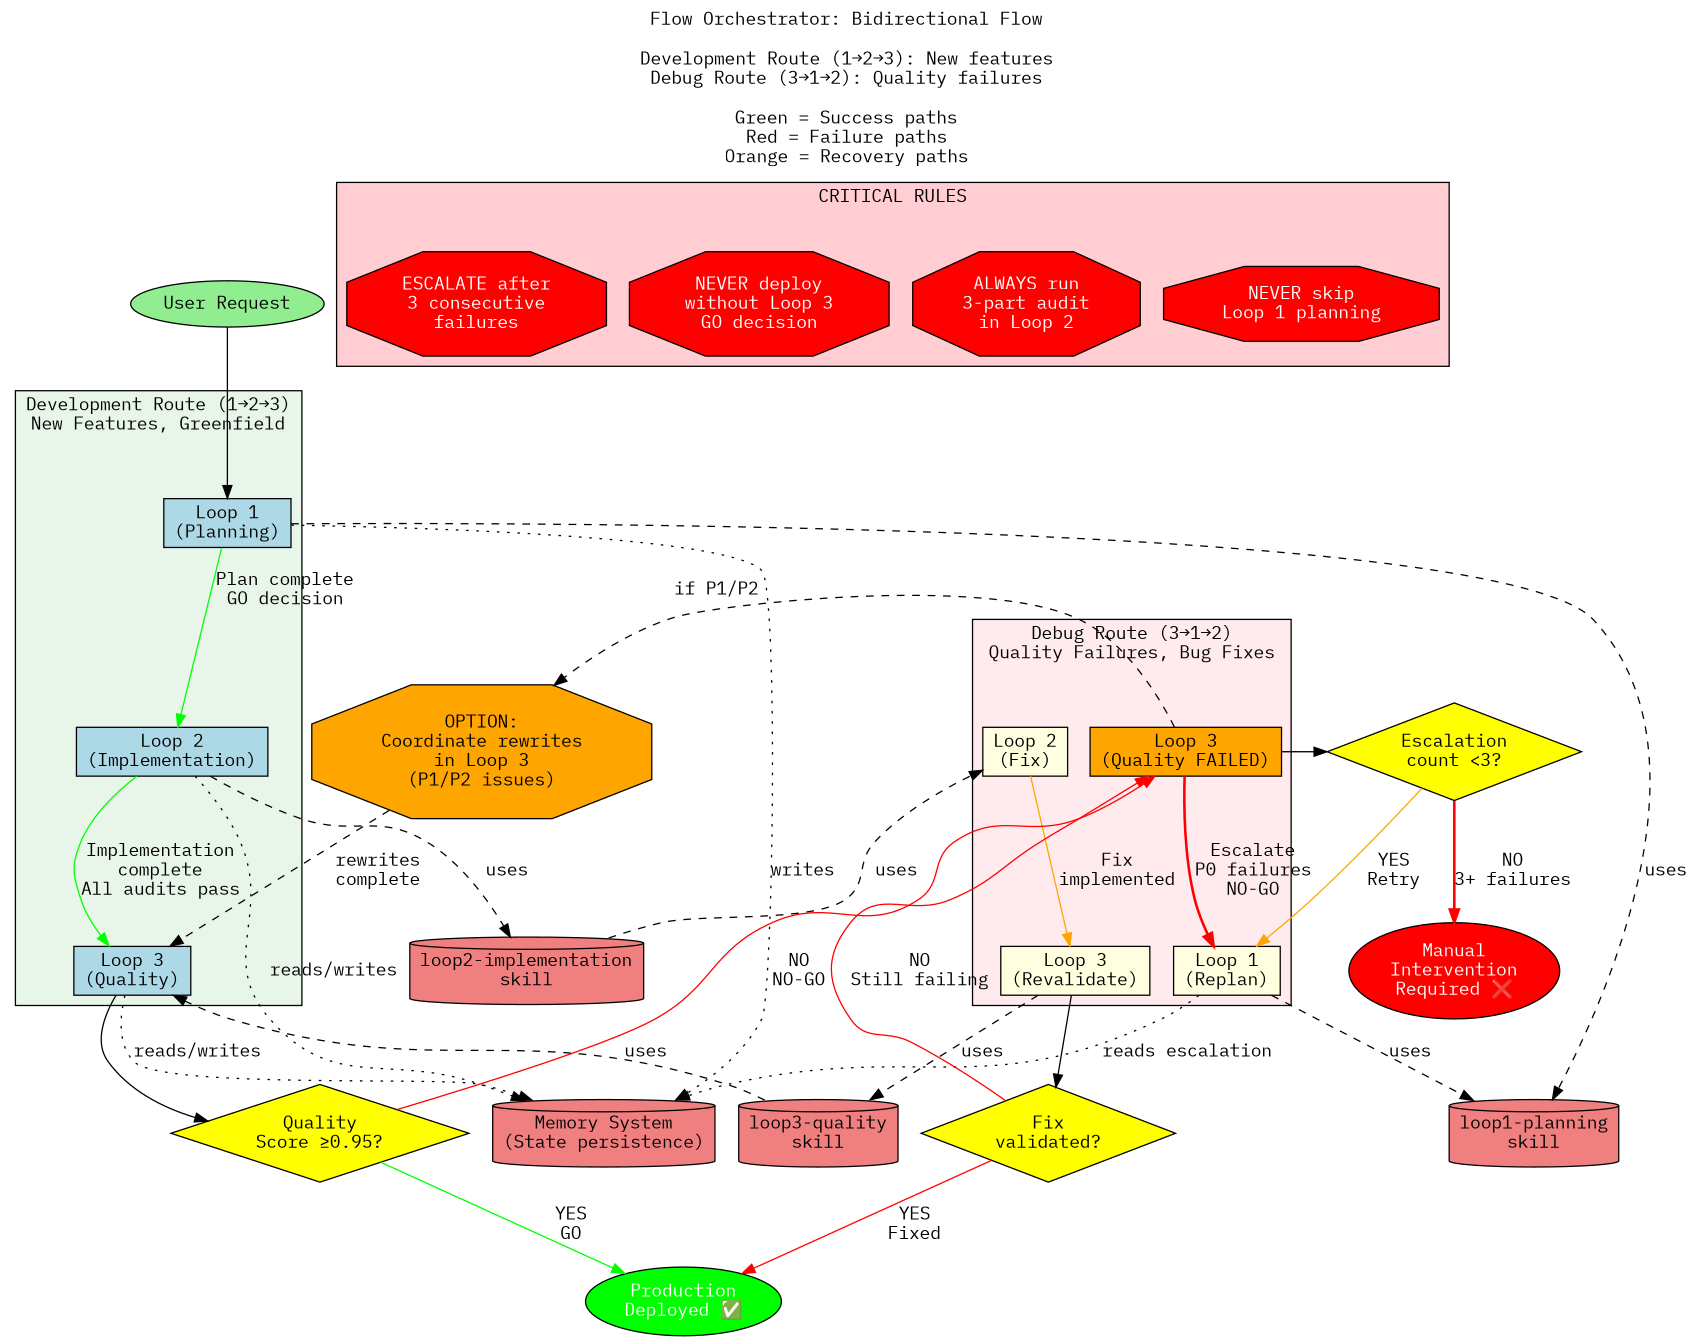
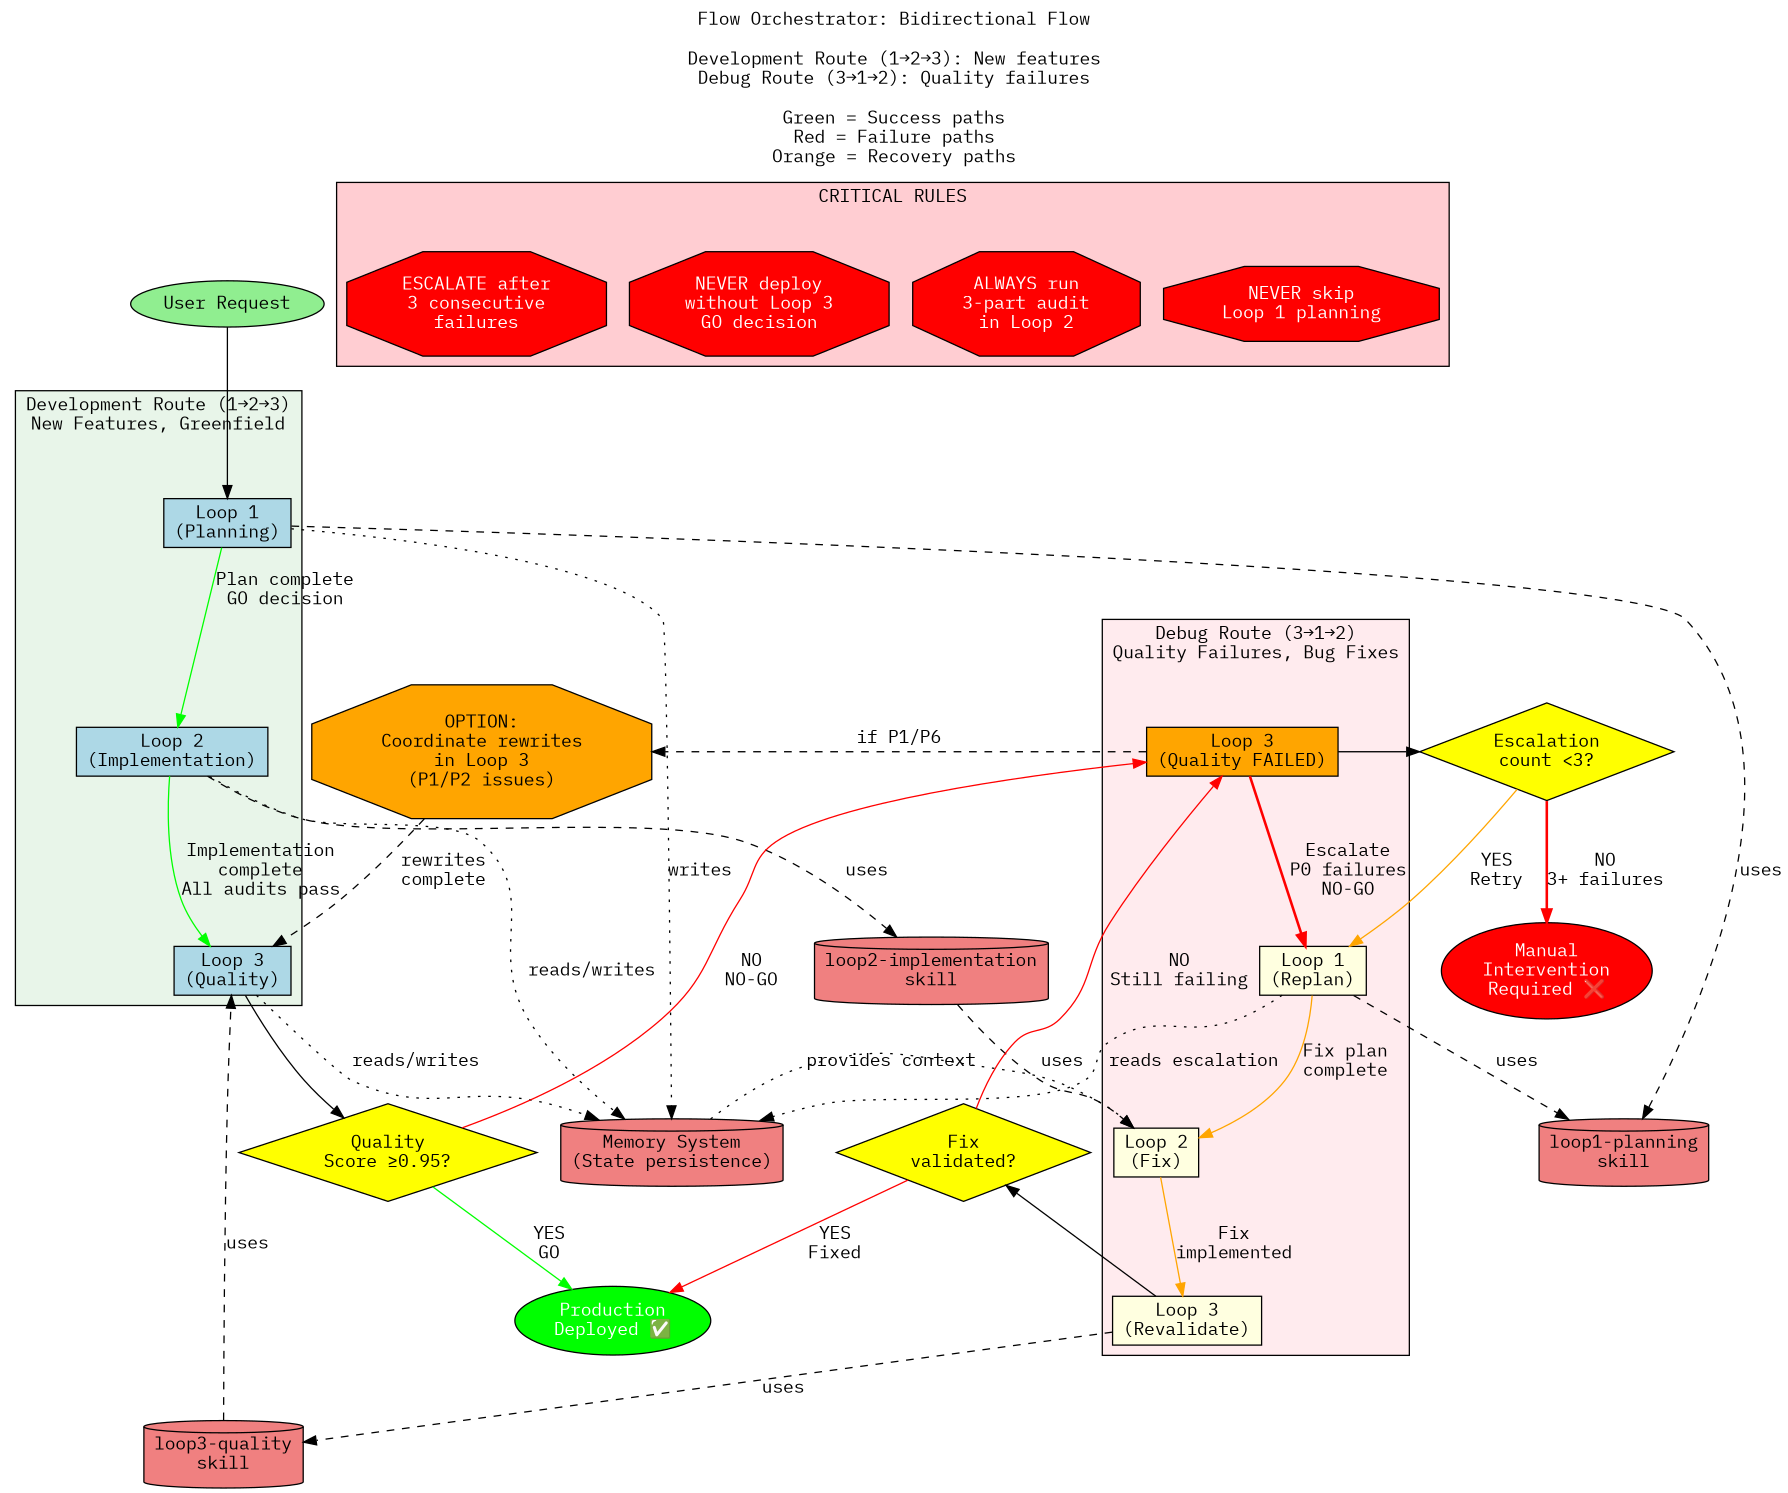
edge "Loop 3 (Quality FAILED)" -> "OPTION: Coordinate rewrites in Loop 3 (P1/P2 issues)": label "if P1/P2" -> "if P1/P6"
edge "Memory System (State persistence)" -> "Loop 2 (Fix)": added, label "provides context"
edge "Loop 1 (Replan)" -> "Loop 2 (Fix)": added, label "Fix plan complete"
